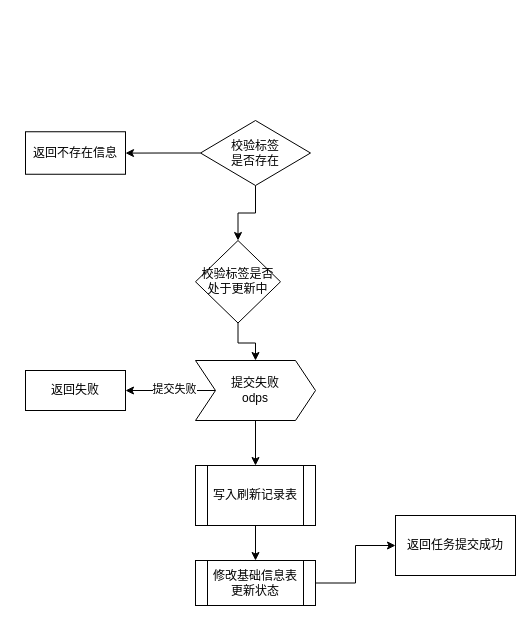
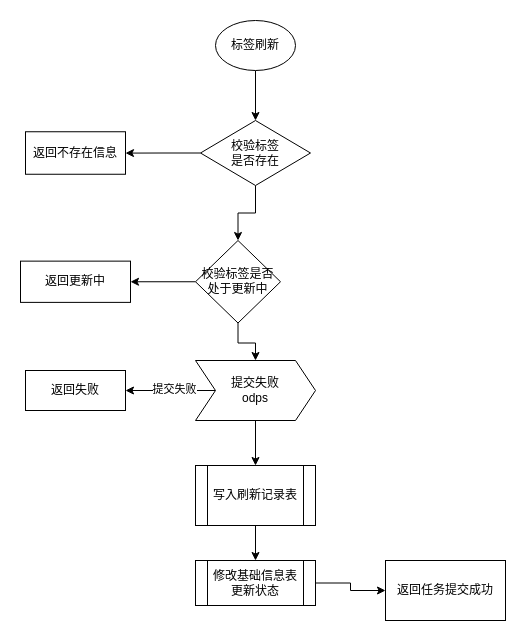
node "标签刷新": added
edge "标签刷新" -> "校验标签 是否存在": added
node "返回更新中": added
edge "校验标签是否 处于更新中" -> "返回更新中": added
node "返回任务提交成功": moved (456, 546) -> (446, 591)
